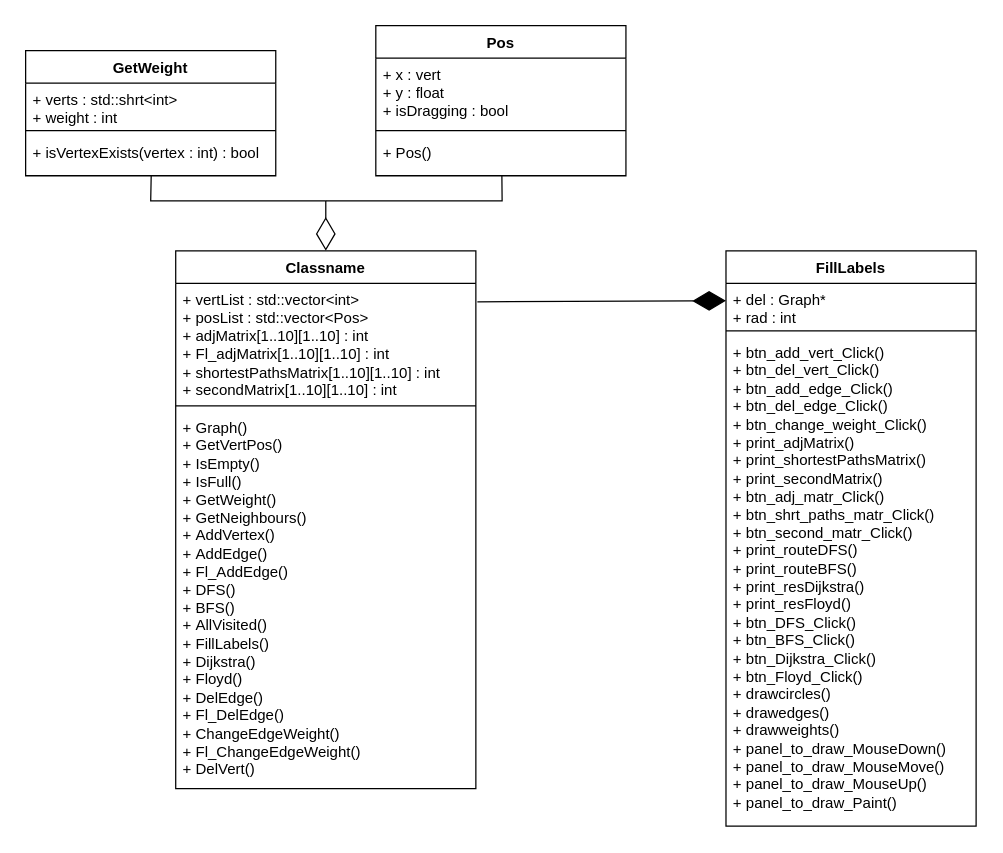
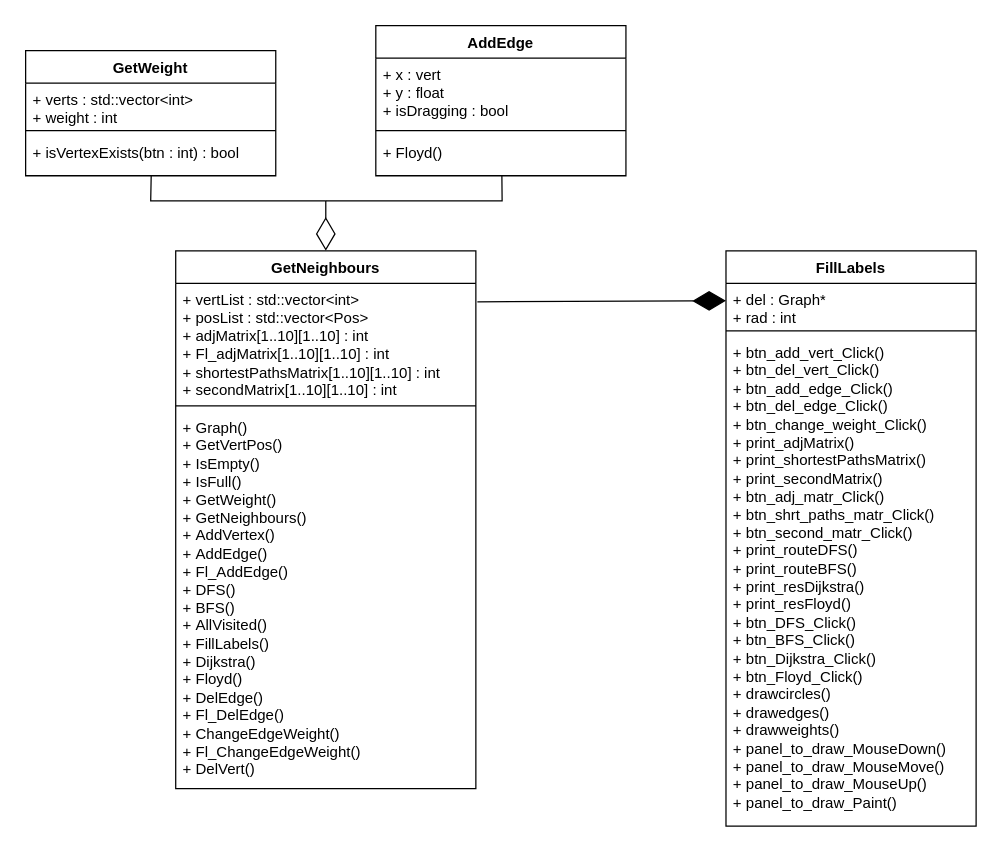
node "Pos": label "Pos" -> "AddEdge"
node "+ verts : std::shrt<int> + weight : int": label "+ verts : std::shrt<int> + weight : int" -> "+ verts : std::vector<int> + weight : int"
node "+ Pos()": label "+ Pos()" -> "+ Floyd()"
node "+ isVertexExists(vertex : int) : bool": label "+ isVertexExists(vertex : int) : bool" -> "+ isVertexExists(btn : int) : bool"
node "Classname": label "Classname" -> "GetNeighbours"
